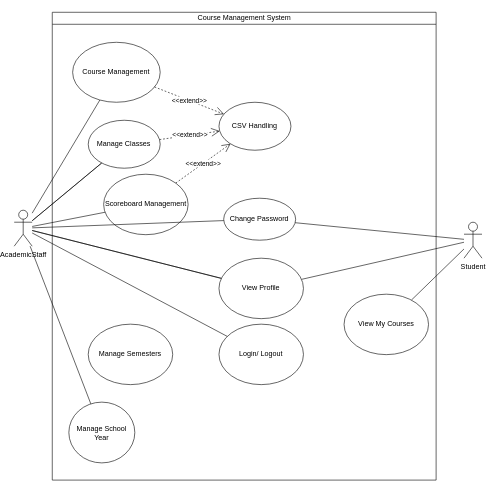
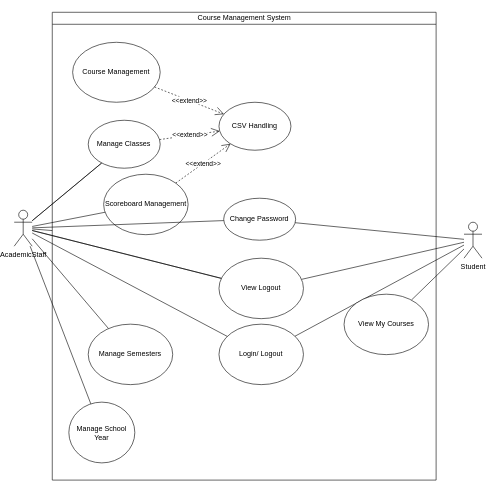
edge "Course Management" -- "AcademicStaff": now "Course Management System" -- "AcademicStaff"
edge "Student" -- "Login/ Logout": added
edge "AcademicStaff" -- "Manage Semesters": added
node "View Profile": label "View Profile" -> "View Logout"
